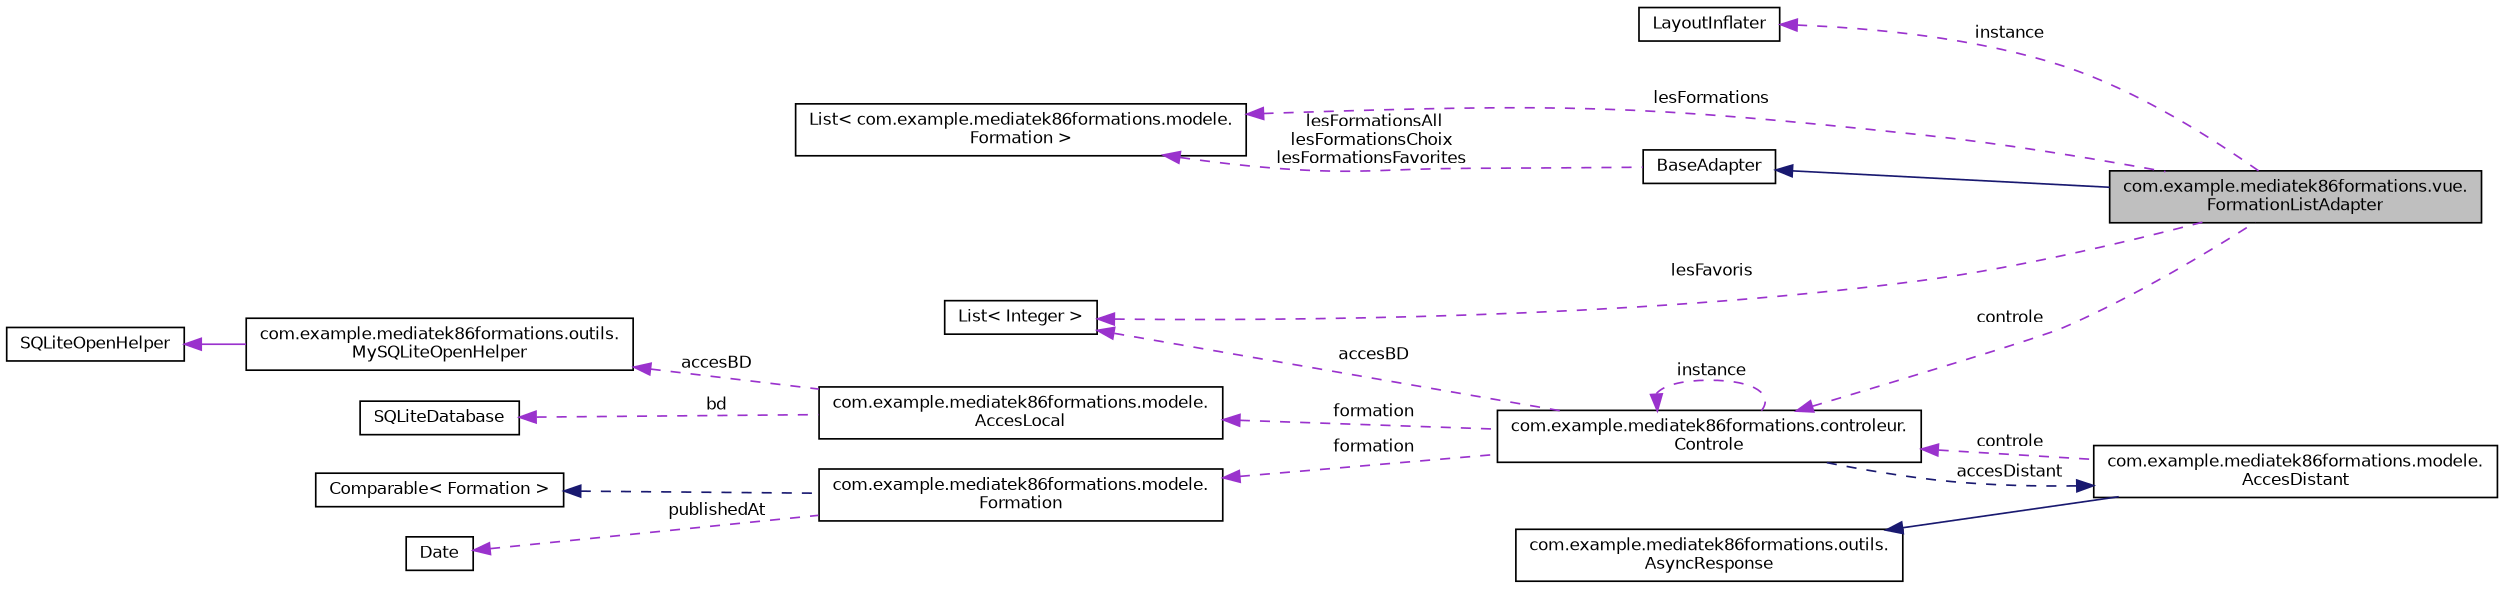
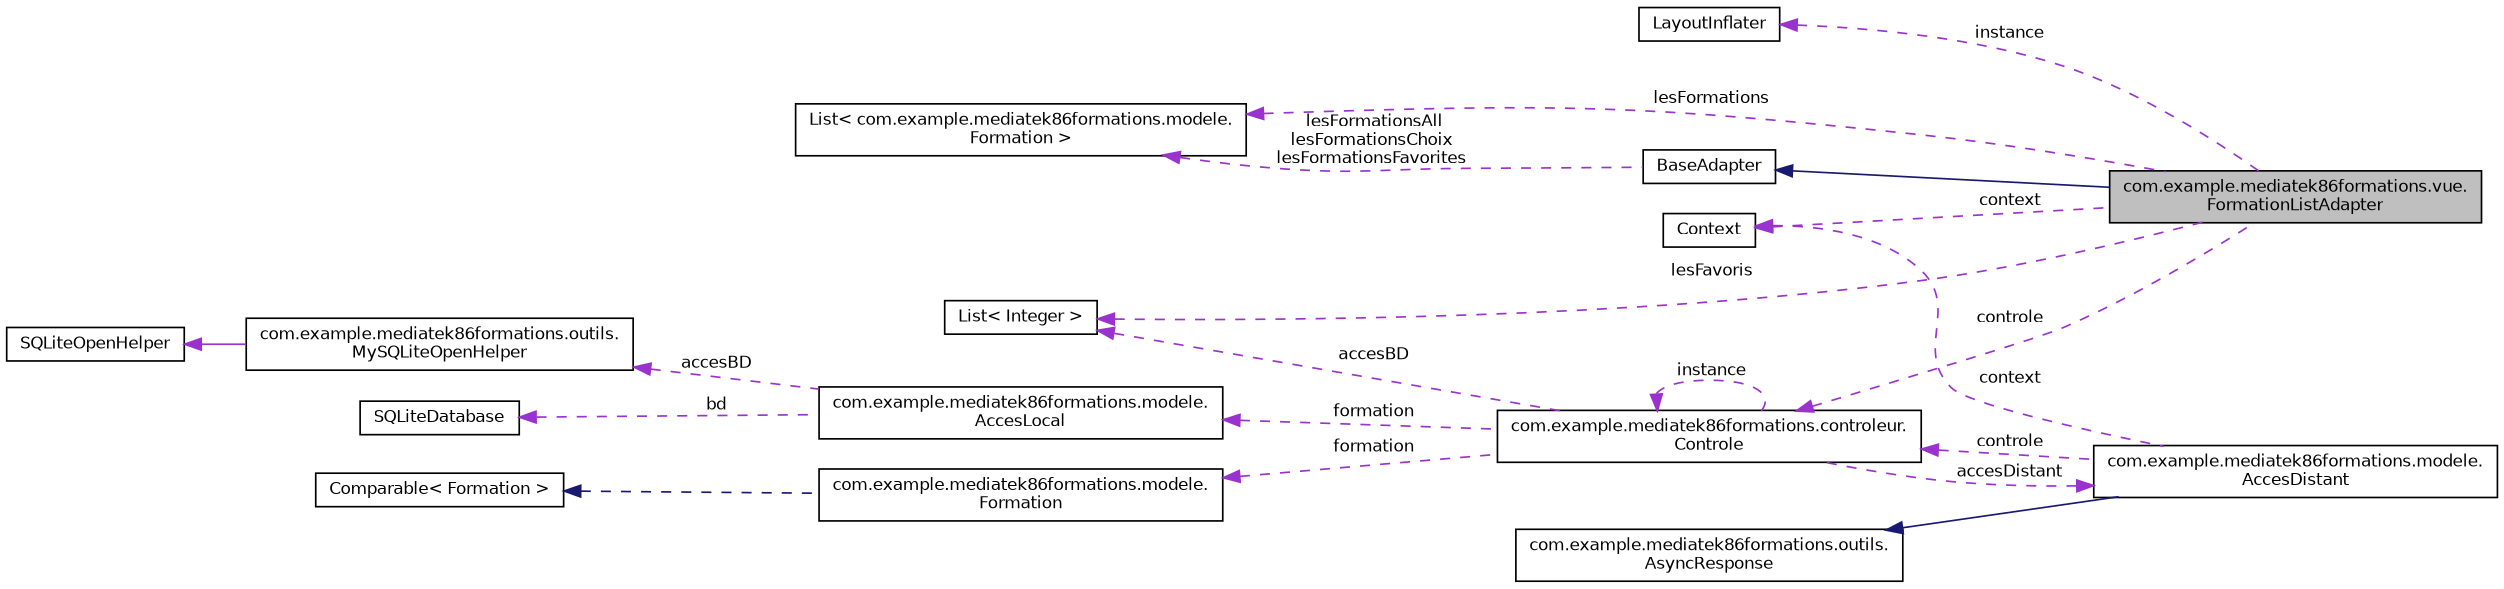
node "Context": added
edge "com.example.mediatek86formations.controleur. Controle" -> "com.example.mediatek86formations.modele. AccesDistant": color midnightblue -> darkorchid3
node "Date": removed
